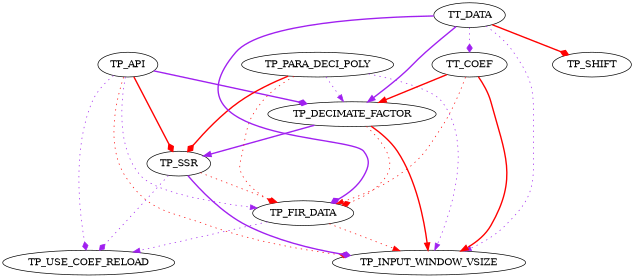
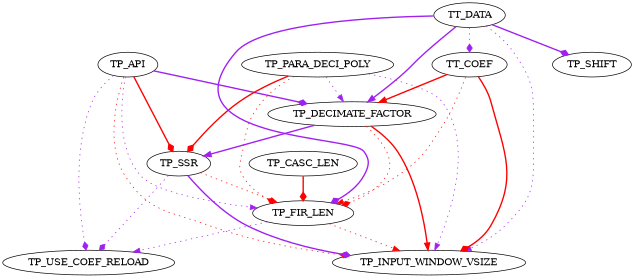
edge "TT_DATA" -> "TP_SHIFT": color red -> purple
node "TP_CASC_LEN": added
edge "TT_COEF" -> "TP_INPUT_WINDOW_VSIZE": arrowhead normal -> diamond
node "TP_FIR_DATA": label "TP_FIR_DATA" -> "TP_FIR_LEN"
